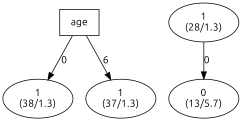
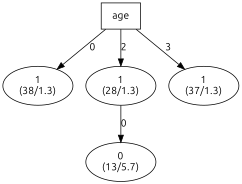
edge "age" -> "1 (28/1.3)": added, label "2"
edge "age" -> "1 (37/1.3)": label "6" -> "3"
